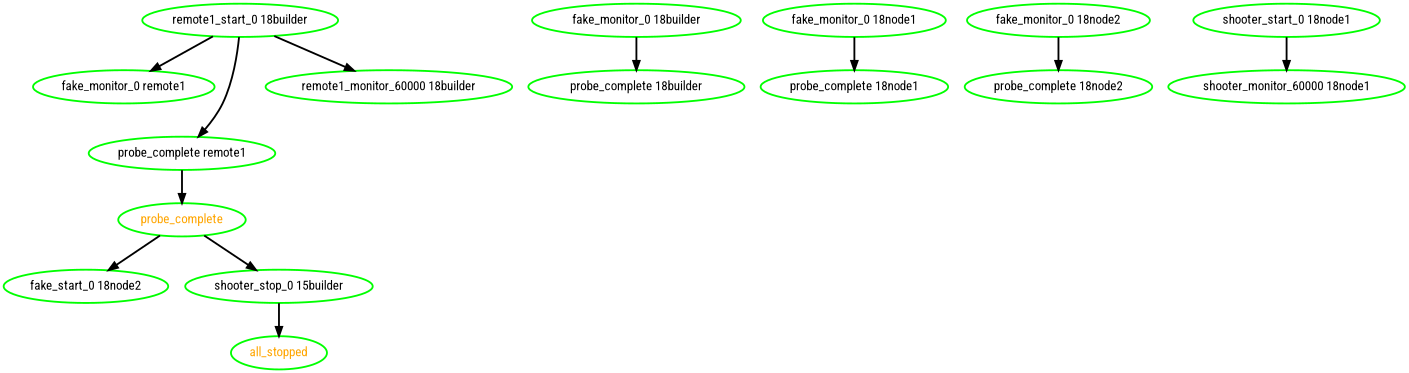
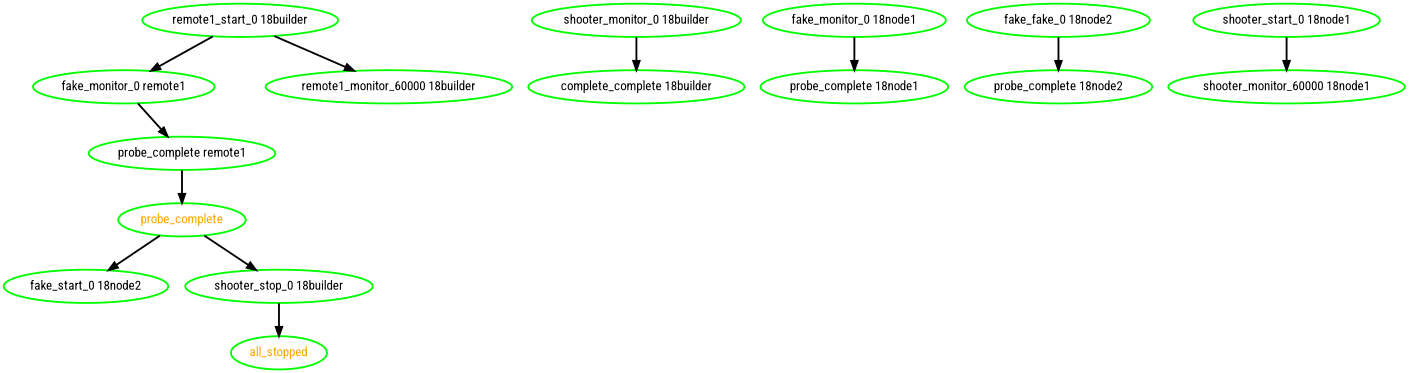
node "fake_monitor_0 18builder": label "fake_monitor_0 18builder" -> "shooter_monitor_0 18builder"
node "fake_monitor_0 18node2": label "fake_monitor_0 18node2" -> "fake_fake_0 18node2"
edge "remote1_start_0 18builder" -> "probe_complete remote1": now "fake_monitor_0 remote1" -> "probe_complete remote1"
node "probe_complete 18builder": label "probe_complete 18builder" -> "complete_complete 18builder"
node "shooter_stop_0 15builder": label "shooter_stop_0 15builder" -> "shooter_stop_0 18builder"
